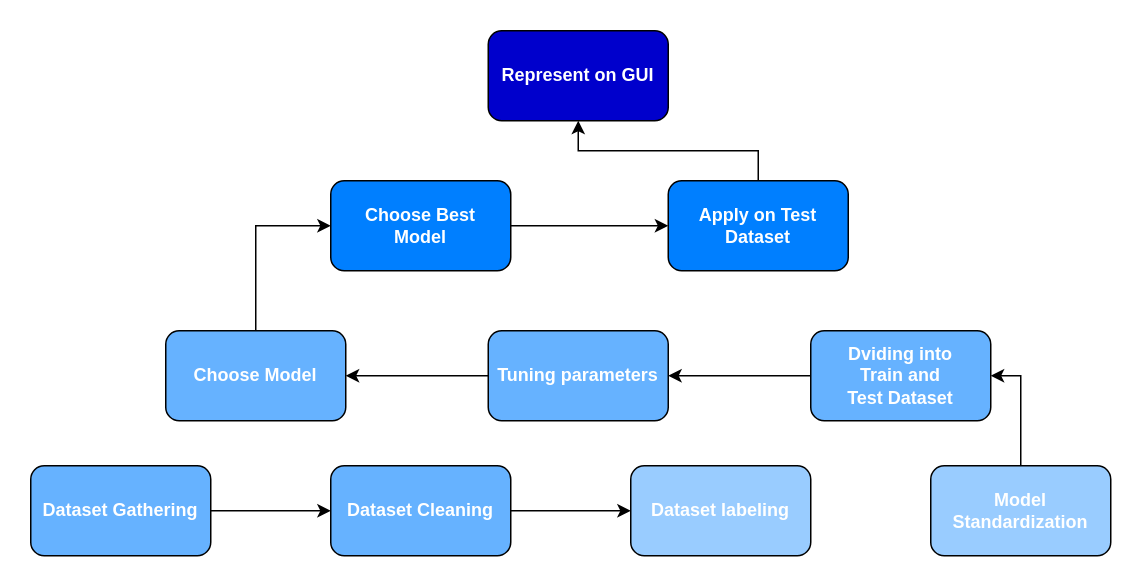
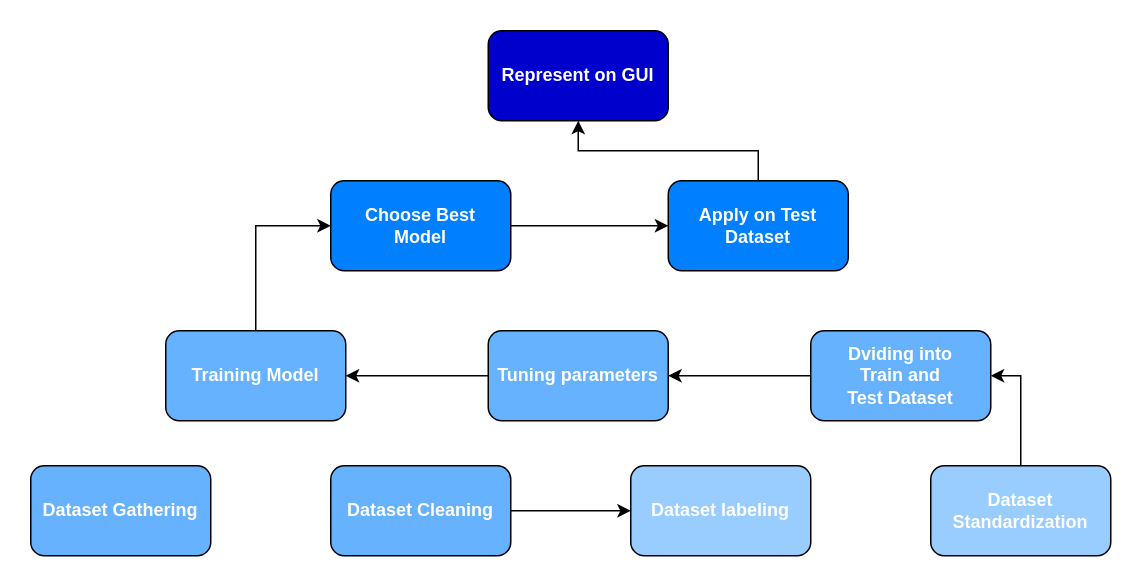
node "Choose Model": label "Choose Model" -> "Training Model"
edge "Dataset Gathering" -> "Dataset Cleaning": removed
node "Model Standardization": label "Model Standardization" -> "Dataset Standardization"
